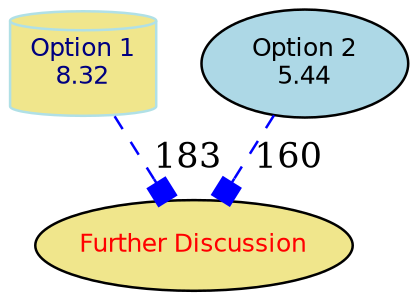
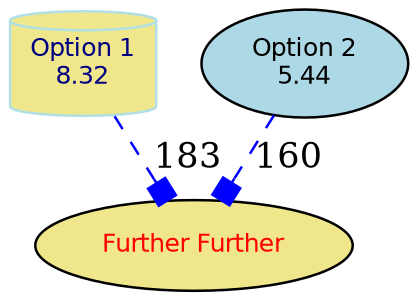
node "Further Discussion": label "Further Discussion" -> "Further Further"
